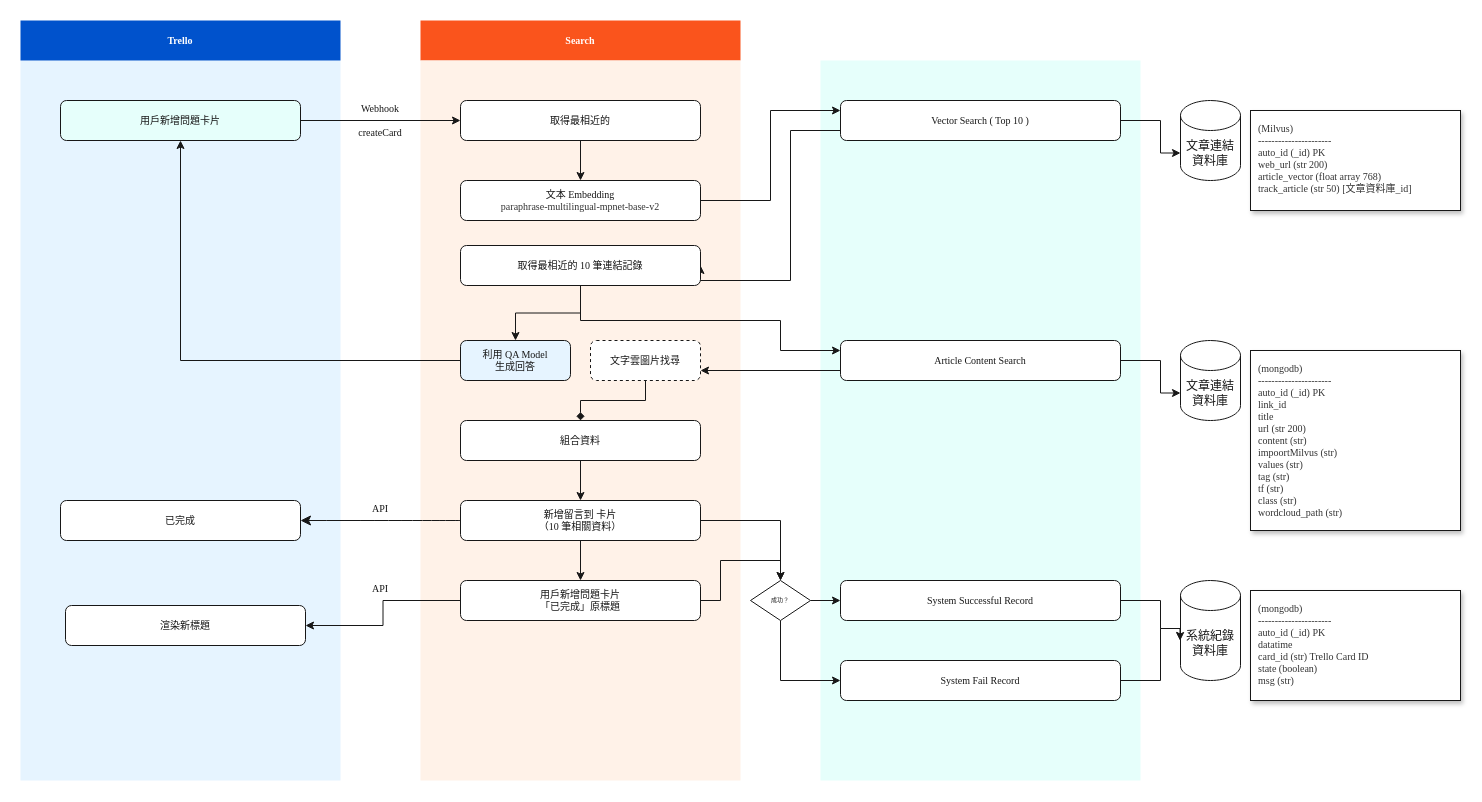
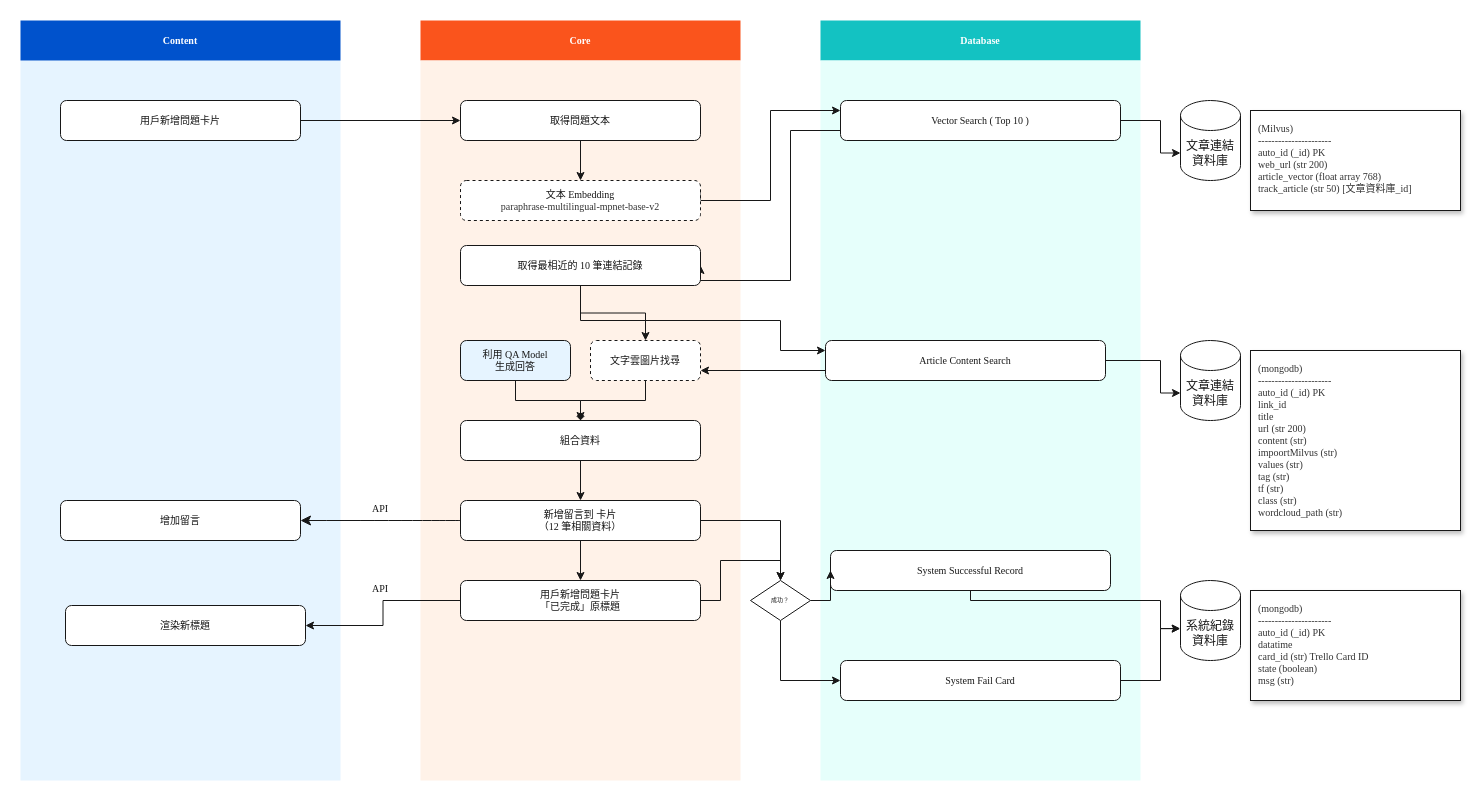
node "Trello": label "Trello" -> "Content"
node "Search": label "Search" -> "Core"
node "Database": added
node "用戶新增問題卡片": fillcolor #e6fffb -> #ffffff
node "Webhook createCard": removed
node "取得最相近的": label "取得最相近的" -> "取得問題文本"
node "文本 Embeddingparaphrase-multilingual-mpnet-base-v2": style solid -> dashed
edge "取得最相近的 10 筆連結記錄" -> "利用 QA Model 生成回答": now "取得最相近的 10 筆連結記錄" -> "文字雲圖片找尋"
edge "利用 QA Model 生成回答" -> "用戶新增問題卡片": now "利用 QA Model 生成回答" -> "組合資料"
node "Article Content Search": moved (981, 361) -> (966, 361)
node "已完成": label "已完成" -> "增加留言"
node "新增留言到 卡片（10 筆相關資料）": label "新增留言到 卡片（10 筆相關資料）" -> "新增留言到 卡片（12 筆相關資料）"
node "System Successful Record": moved (981, 601) -> (971, 571)
node "系統紀錄資料庫": size 60x100 -> 60x80
node "System Fail Record": label "System Fail Record" -> "System Fail Card"
